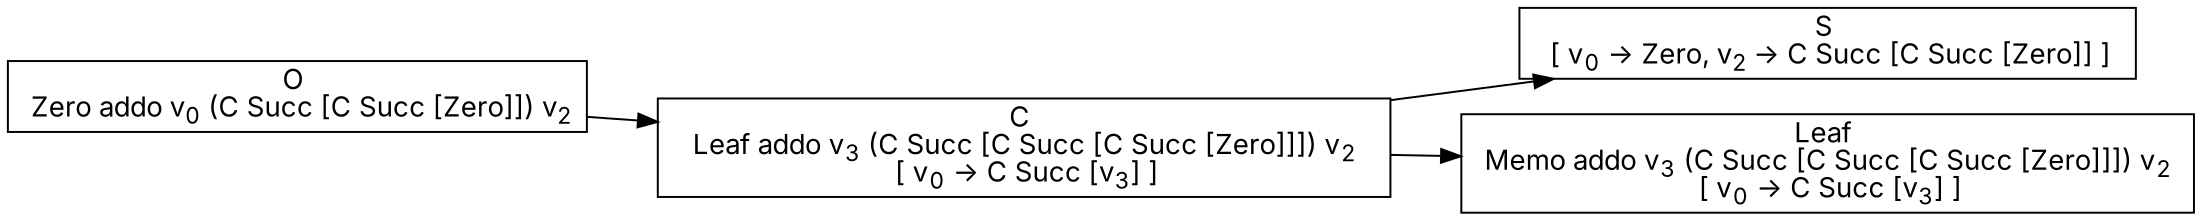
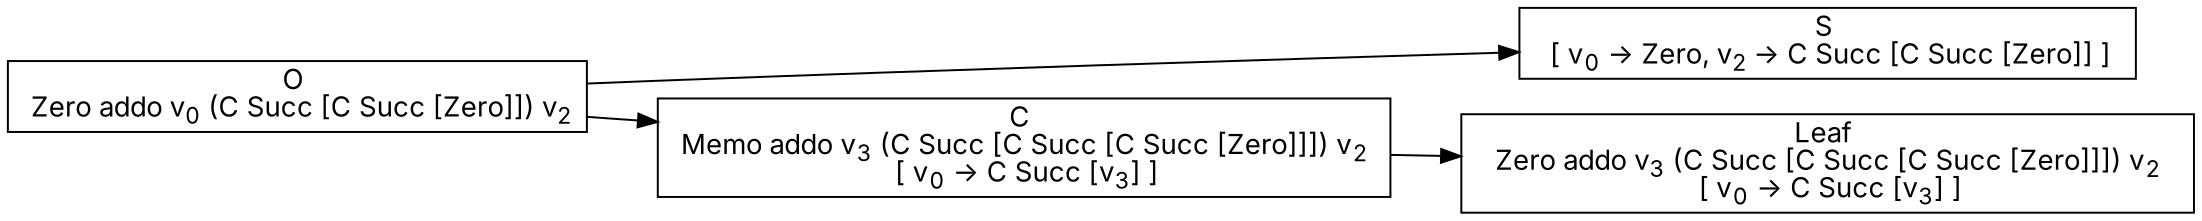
edge "C" -> "S": now "O" -> "S"
node "C": text "Leaf addo v" -> "Memo addo v"
node "Leaf": text "Memo addo v" -> "Zero addo v"
